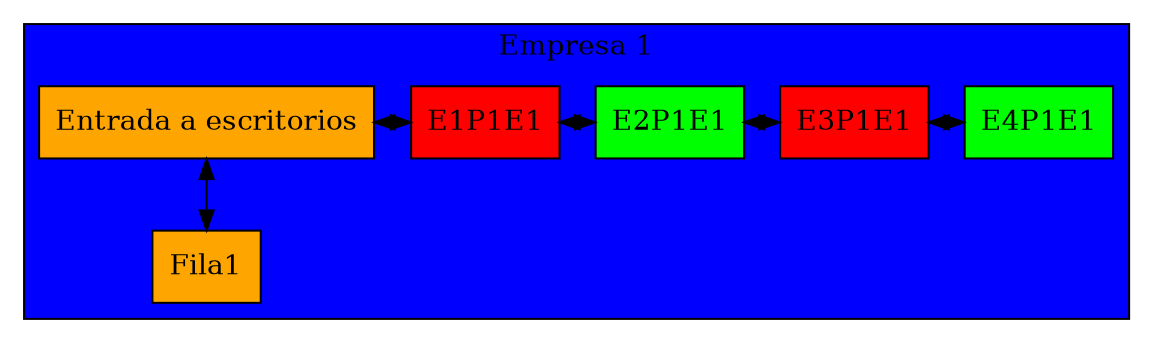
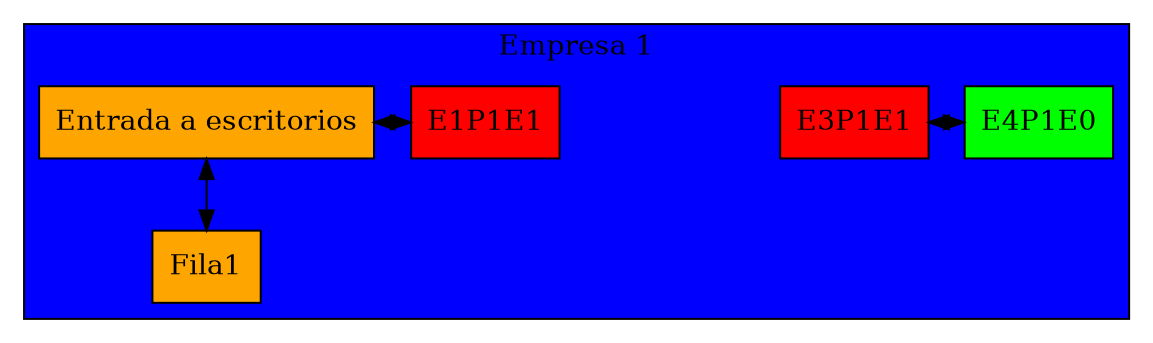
node "E2P1E1": removed
node "E4P1E1": label "E4P1E1" -> "E4P1E0"
